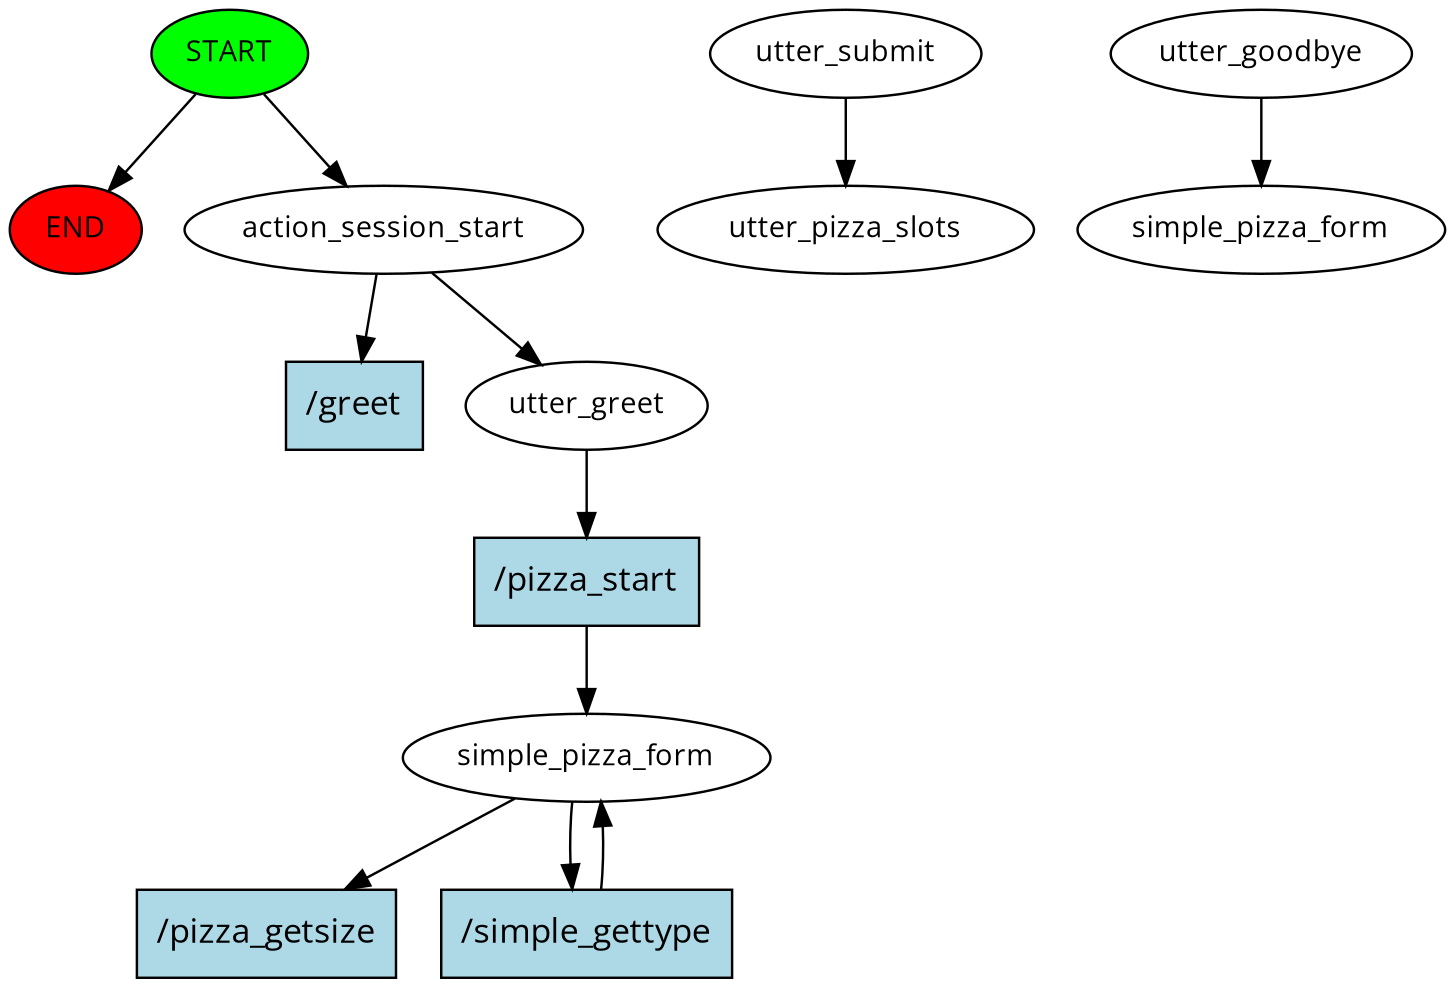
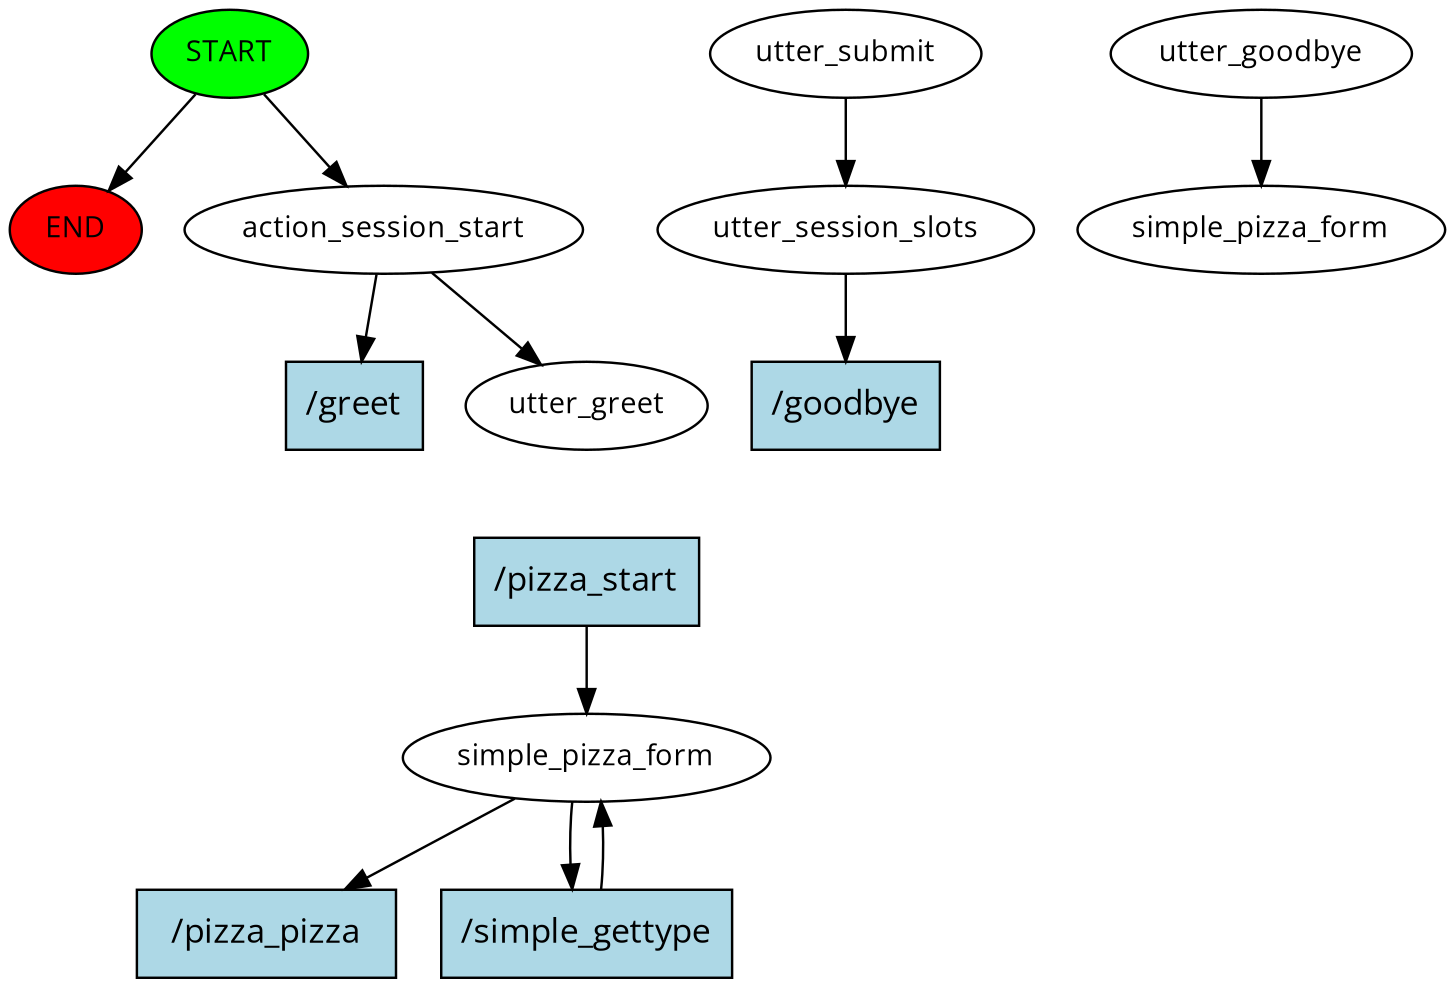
node "utter_pizza_slots": label "utter_pizza_slots" -> "utter_session_slots"
node "/goodbye": added
edge "utter_greet" -> "/pizza_start": removed
node "/pizza_getsize": label "/pizza_getsize" -> "/pizza_pizza"
